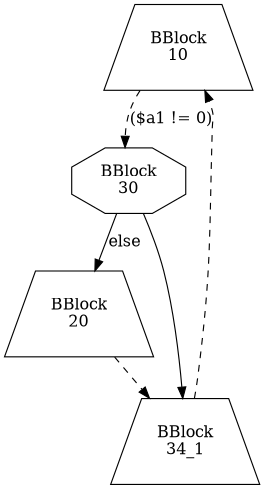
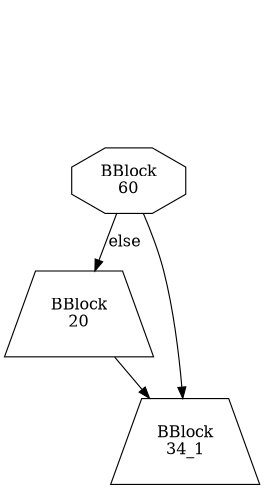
node "BBlock 10": removed
node "BBlock 30": label "BBlock 30" -> "BBlock 60"
edge "BBlock 20" -> "BBlock 34_1": style dashed -> solid
